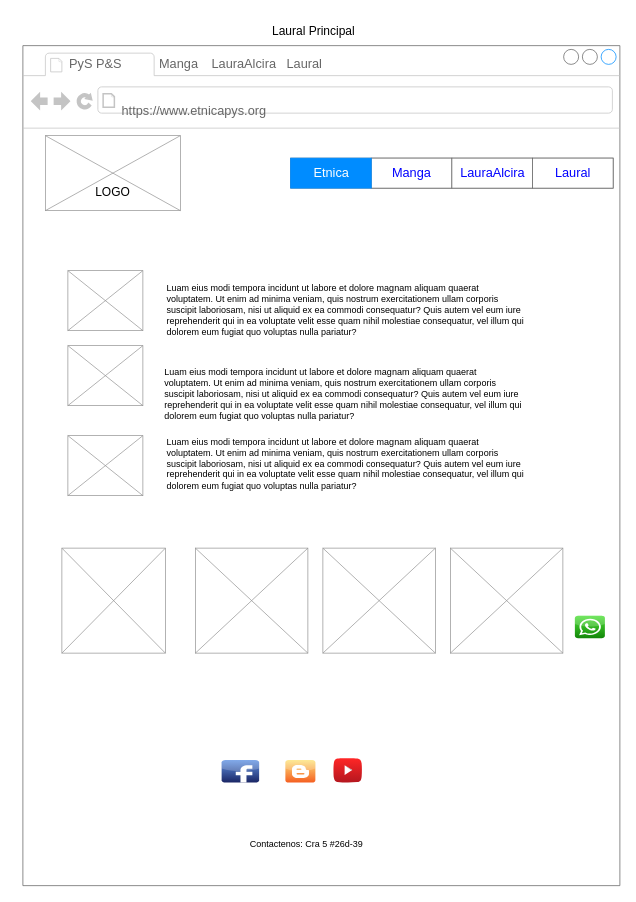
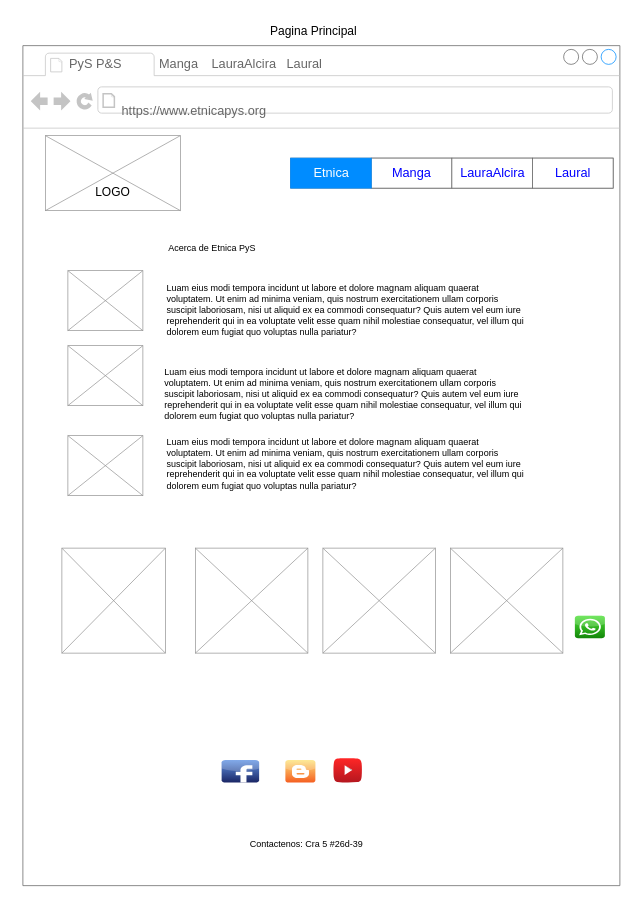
node "Laural Principal": label "Laural Principal" -> "Pagina Principal"
node "Acerca de Etnica PyS": added
